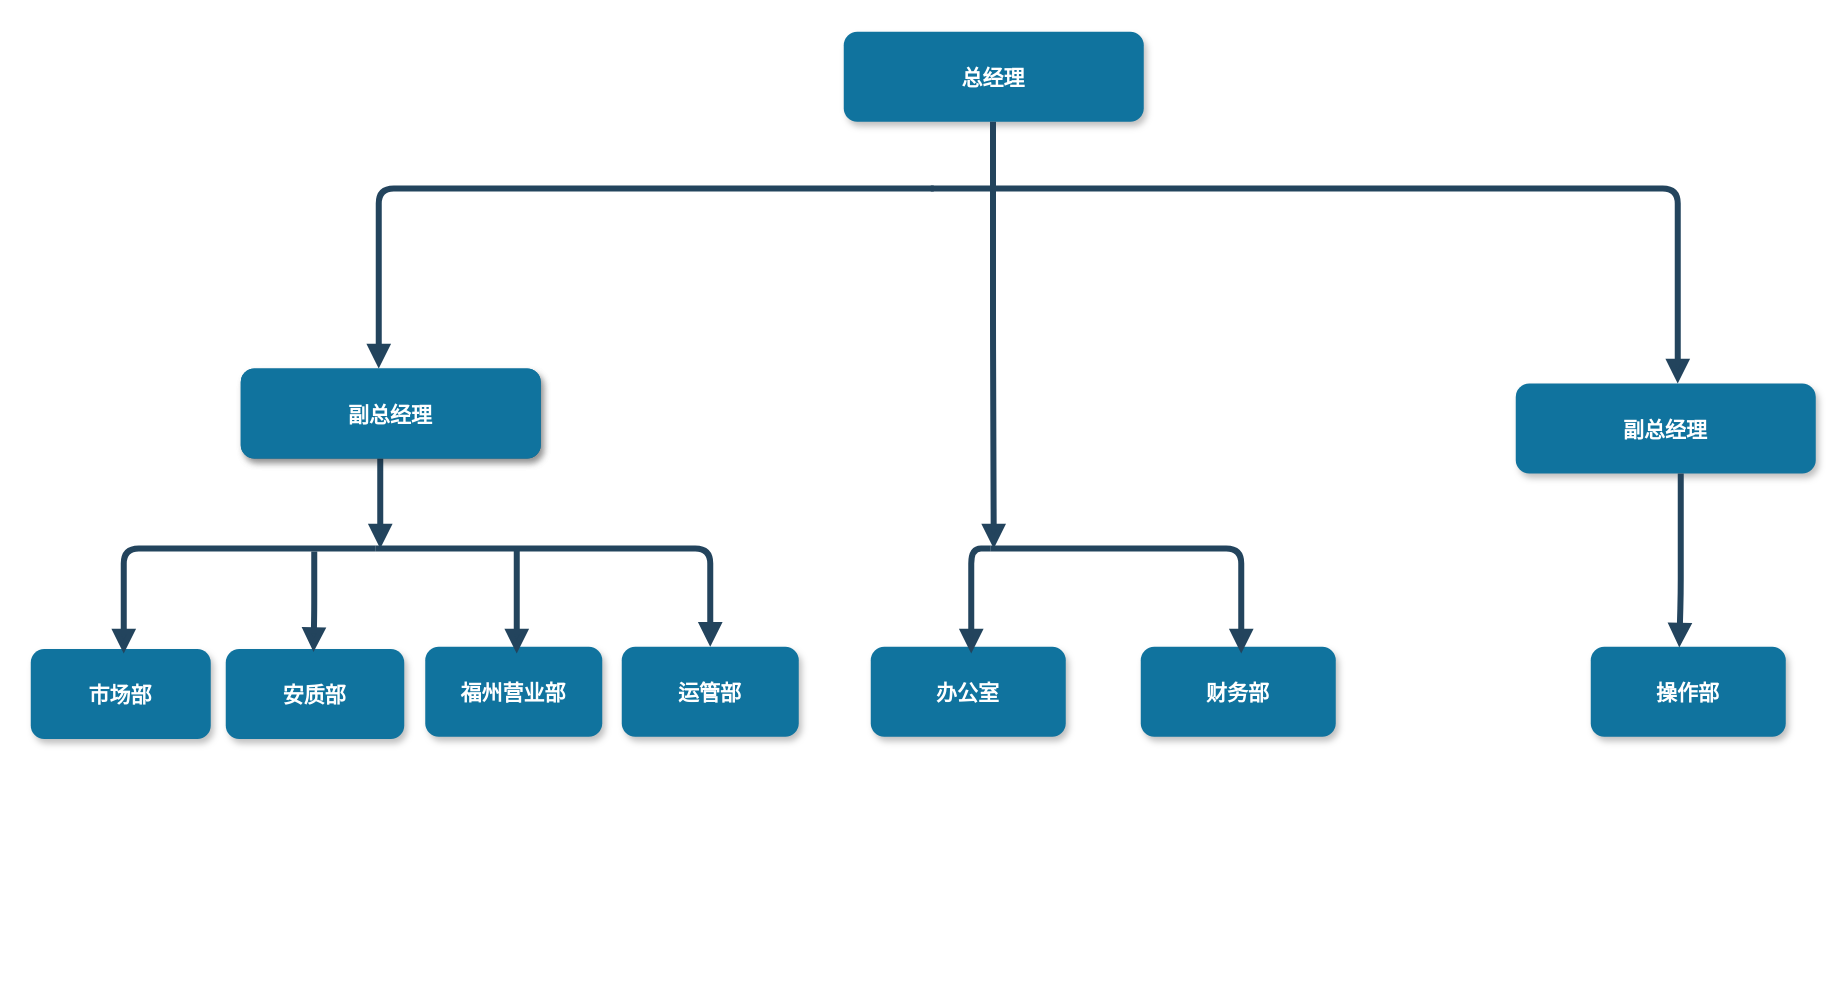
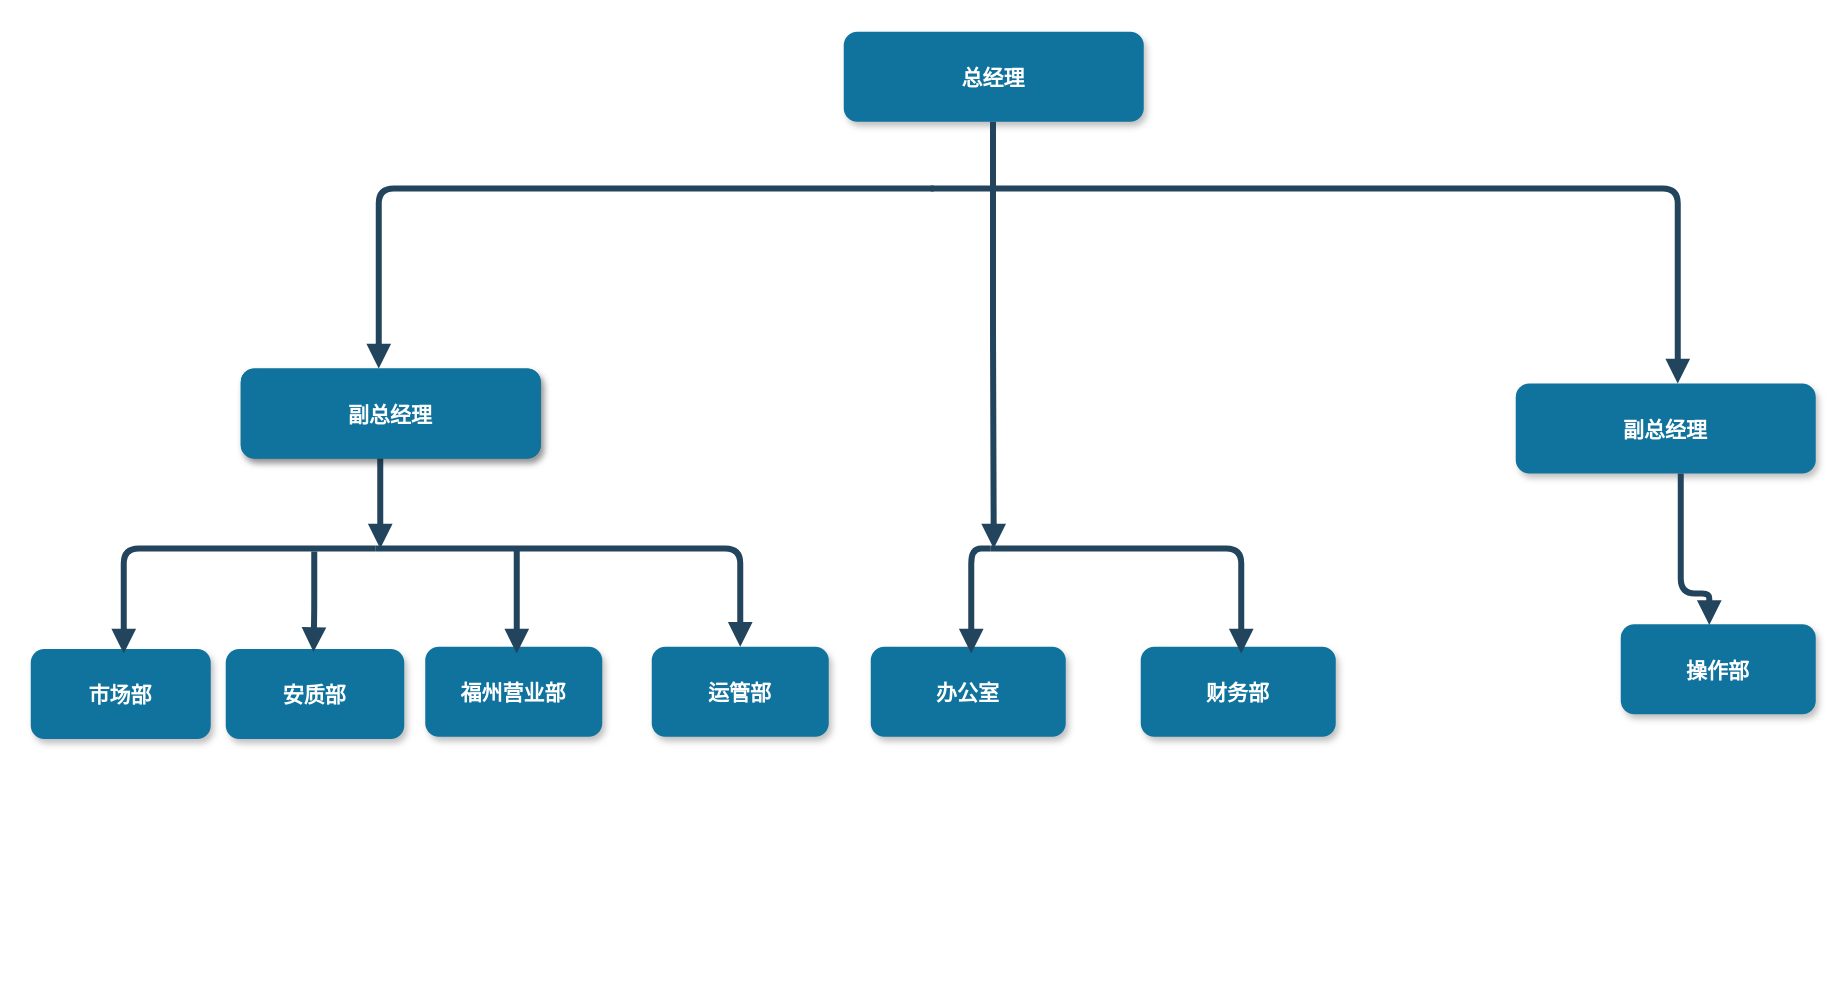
node "运管部": moved (710, 692) -> (740, 692)
node "操作部": moved (1688, 692) -> (1718, 669)
